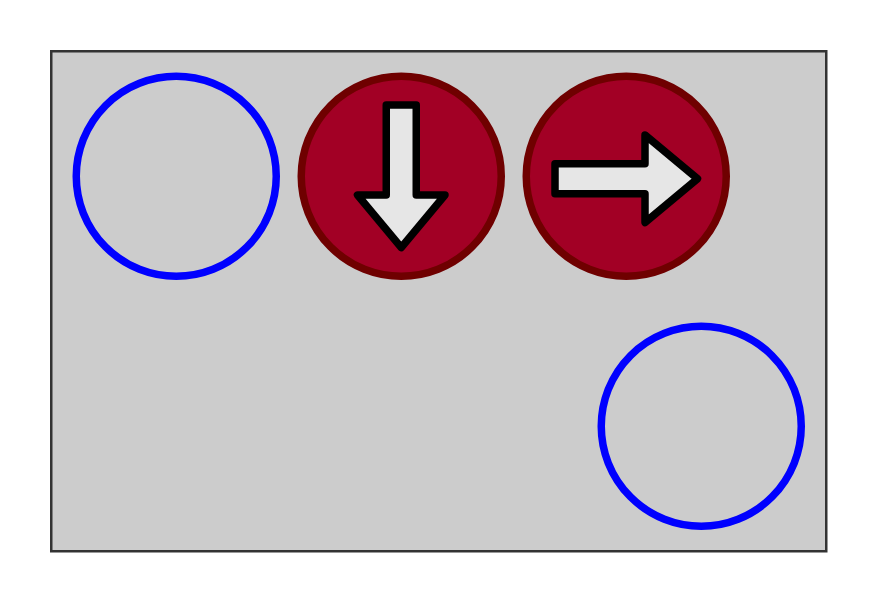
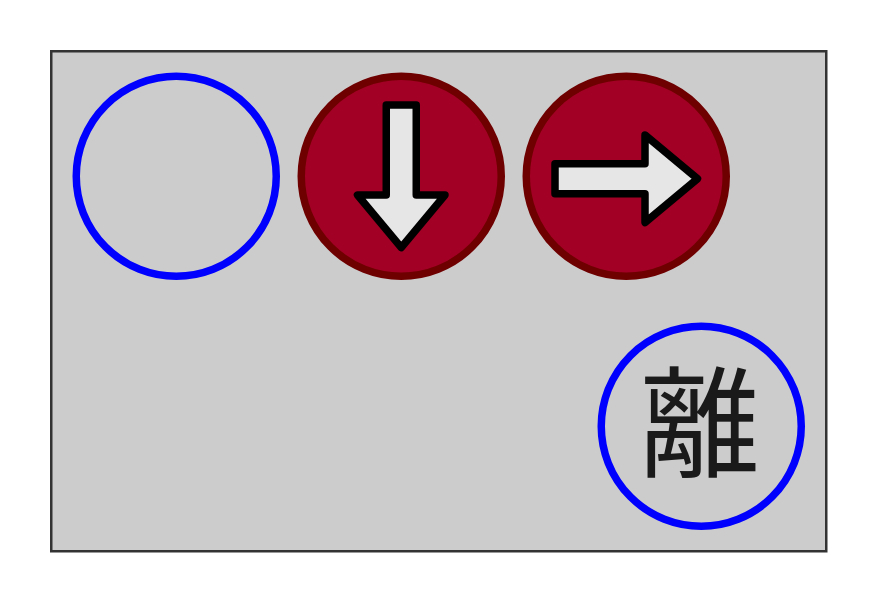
node "離": added
